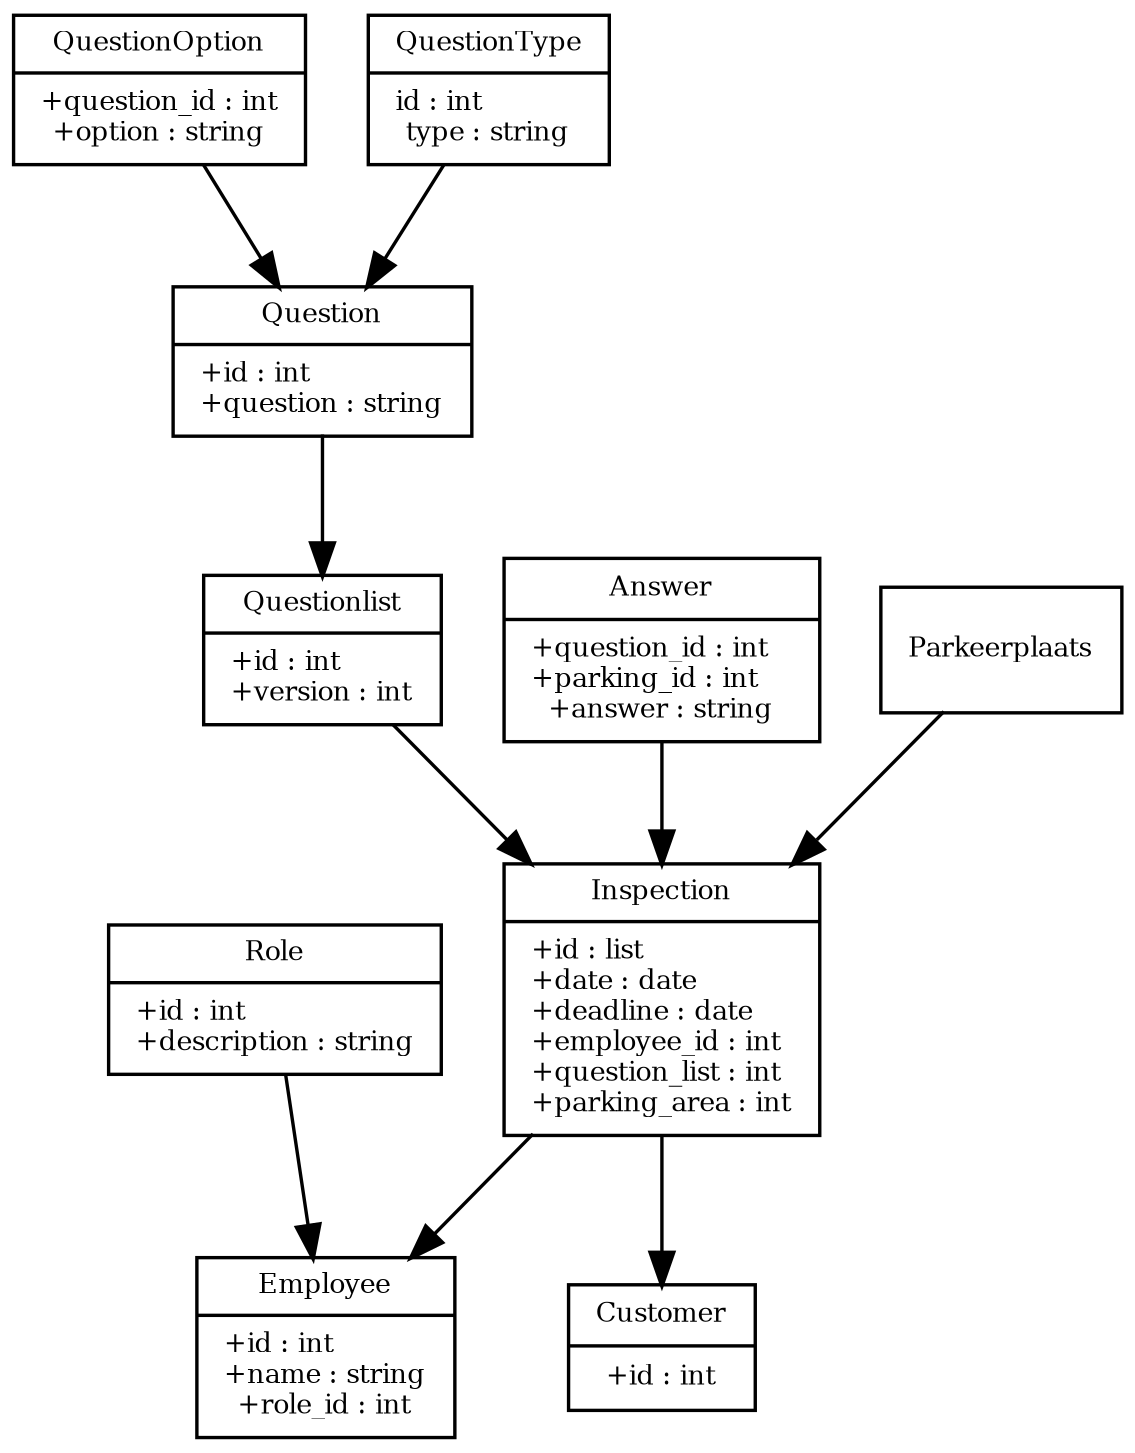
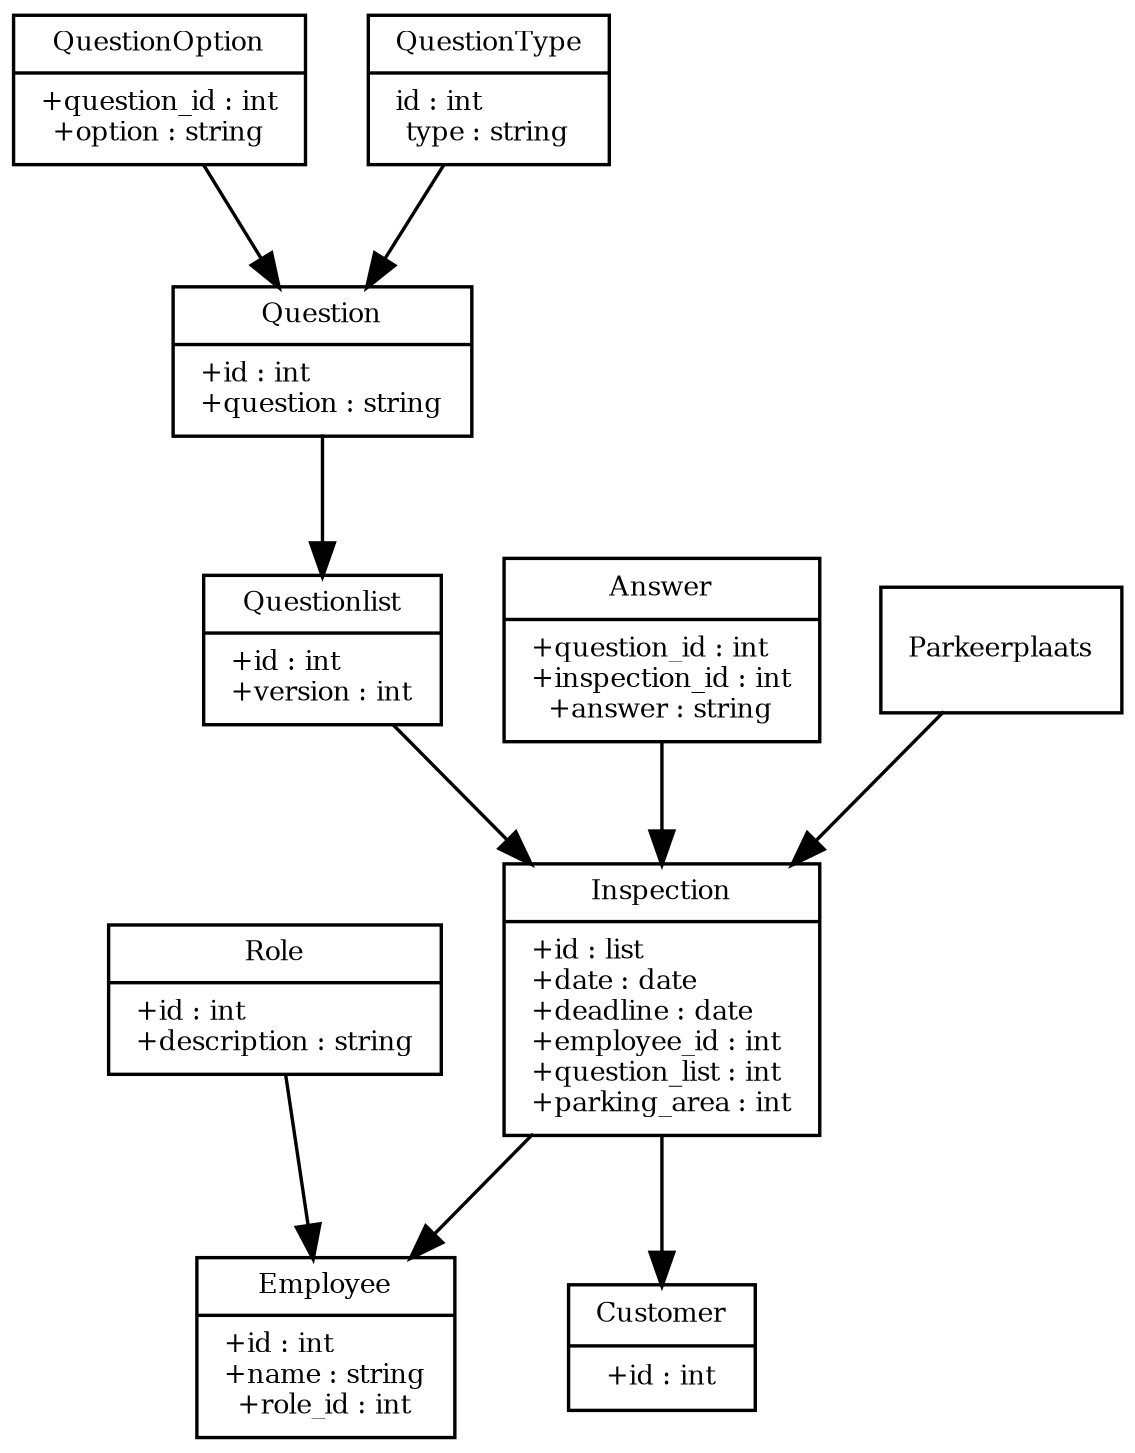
node "Answer": text "+parking_id : int" -> "+inspection_id : int"
